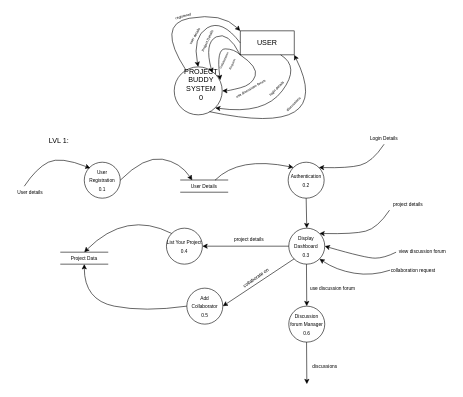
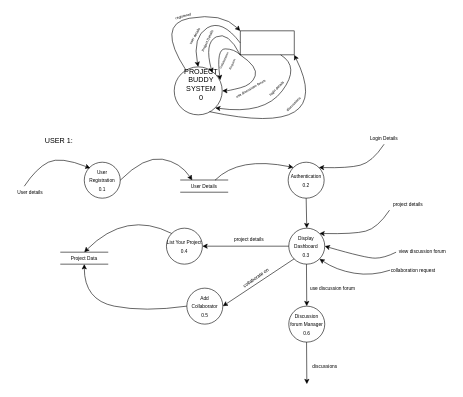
node "USER": removed
node "LVL 1:": label "LVL 1:" -> "USER 1:"
